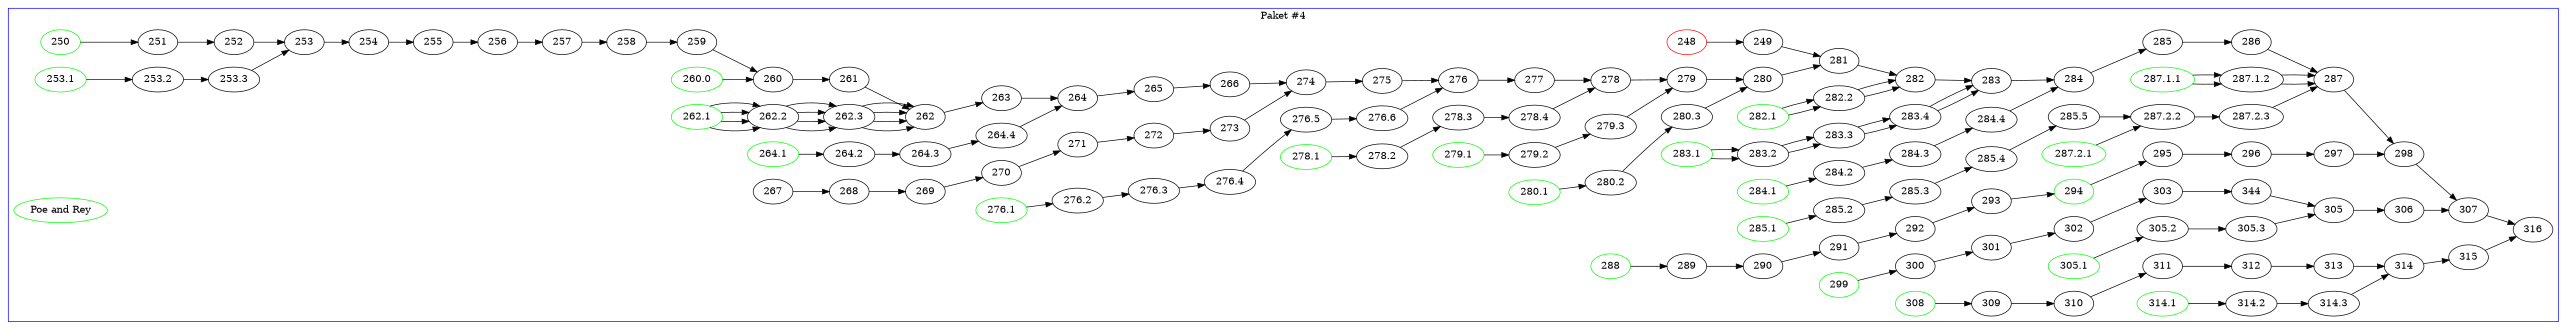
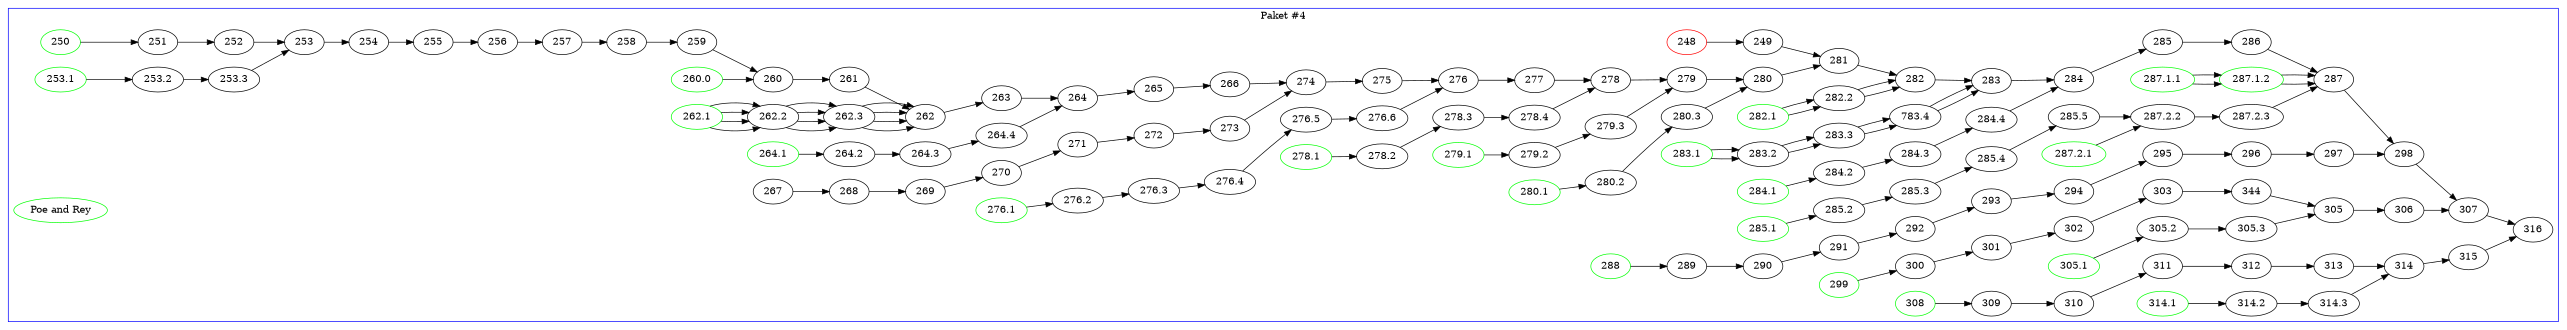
node "287.1.2": color black -> green
node "283.4": label "283.4" -> "783.4"
node "294": color green -> black
